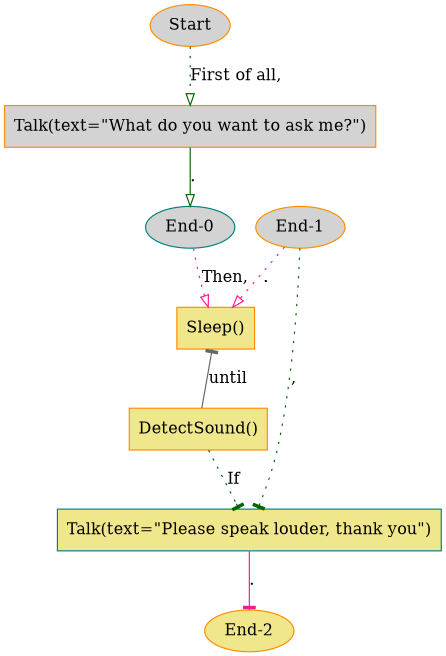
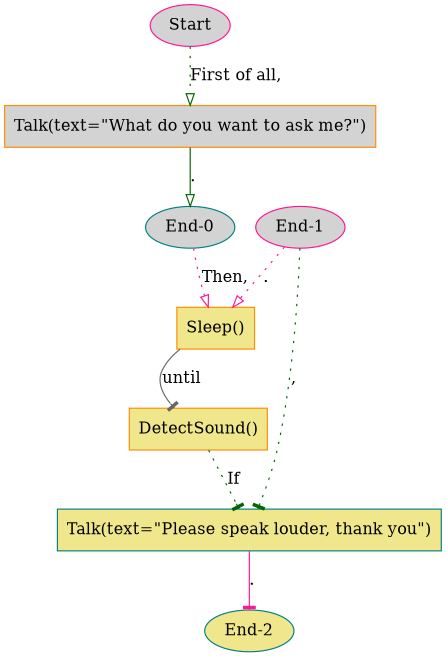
node "Start": color darkorange -> deeppink
node "End-1": color darkorange -> deeppink
edge "DetectSound()" -> "Sleep()": reversed
node "End-2": color darkorange -> teal
